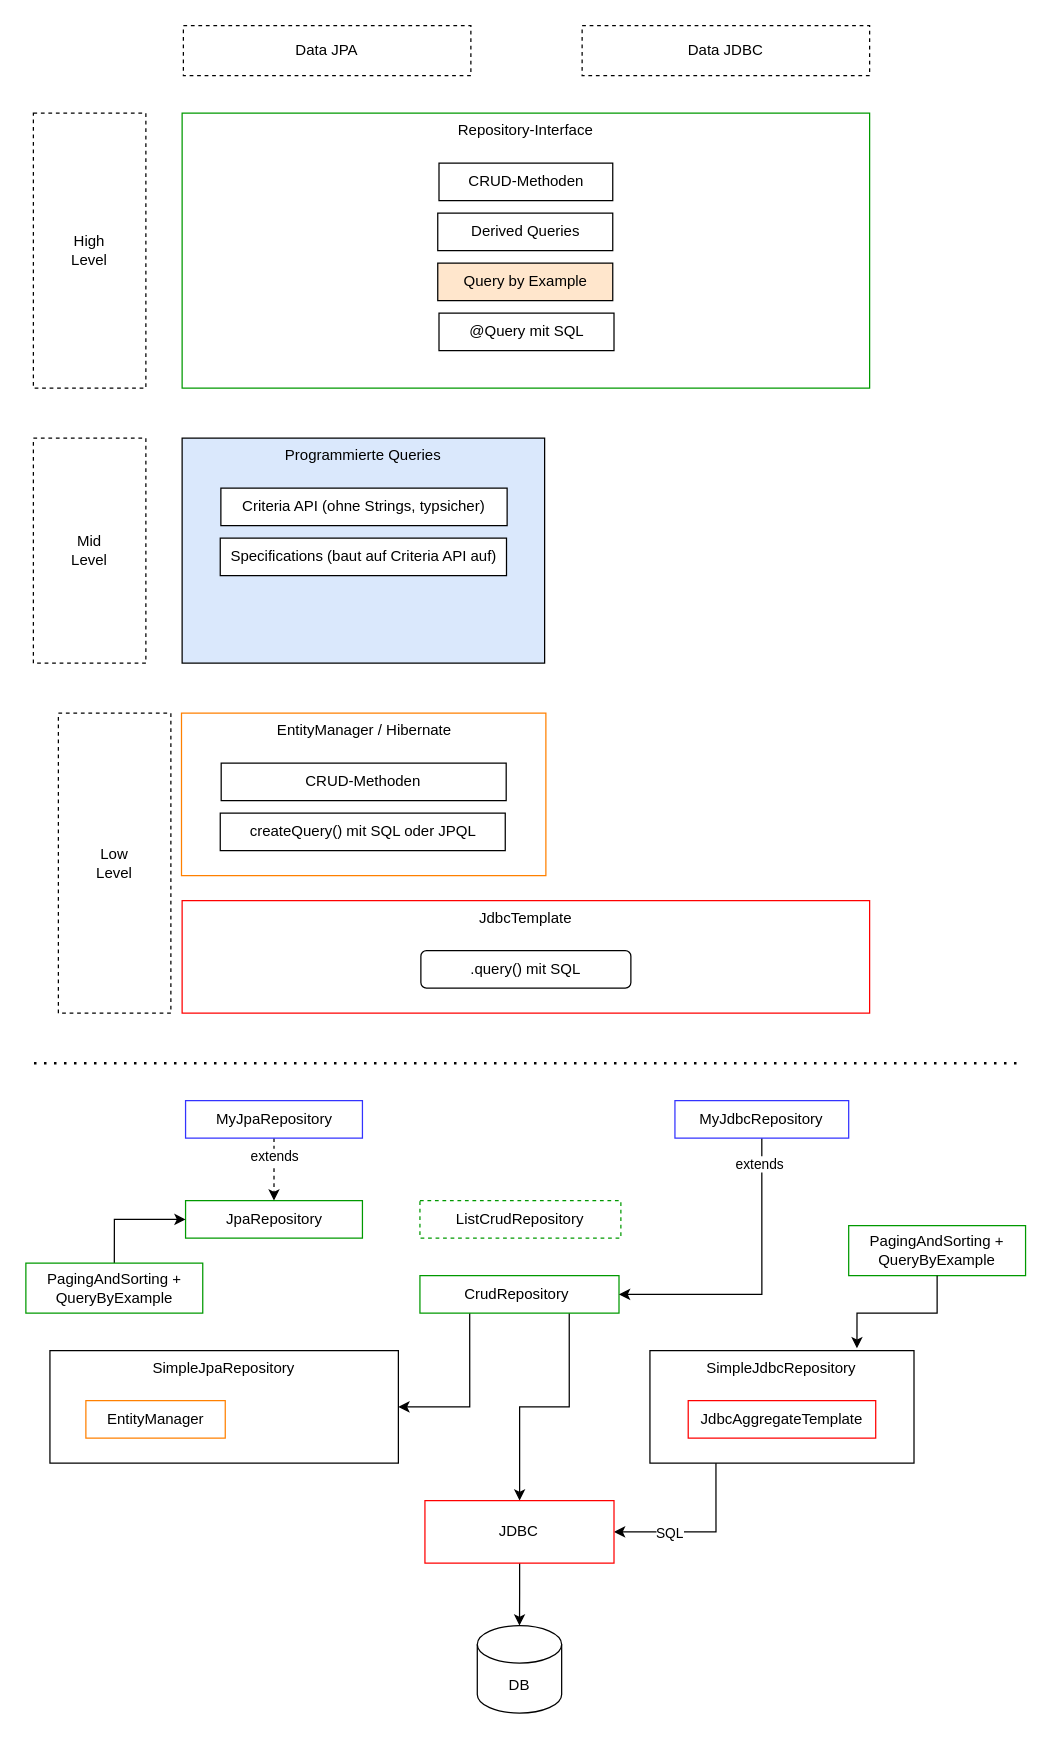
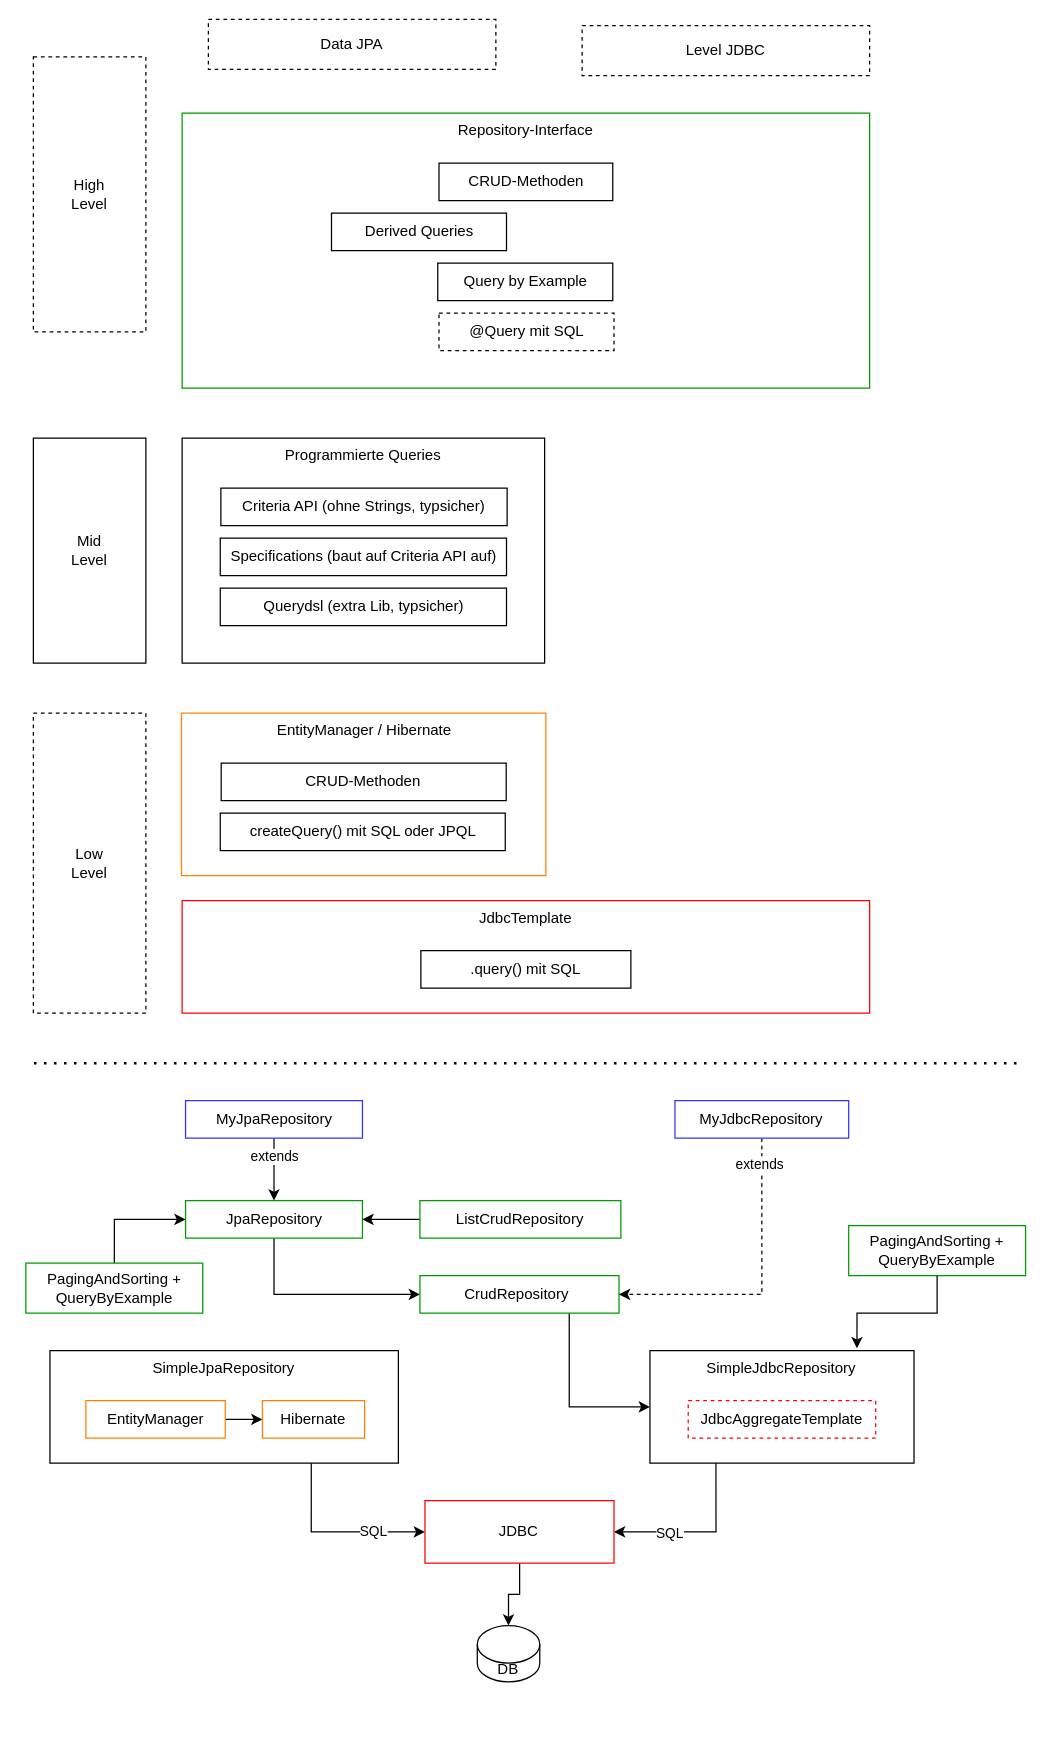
node "Data JPA": moved (327, 51) -> (352, 44)
node "Data JDBC": label "Data JDBC" -> "Level JDBC"
node "Derived Queries": moved (525, 232) -> (419, 232)
node "High Level": moved (89, 251) -> (89, 194)
node "Query by Example": fillcolor #ffe6cc -> #ffffff
node "@Query mit SQL": style solid -> dashed
node "Programmierte Queries": fillcolor #dae8fc -> #ffffff
node "Mid Level": style dashed -> solid
node "Querydsl (extra Lib, typsicher)": added
node "Low Level": moved (114, 863) -> (89, 863)
node ".query() mit SQL": shape rounded rectangle -> rectangle
edge "MyJpaRepository" -> "JpaRepository": style dashed -> solid
edge "ListCrudRepository" -> "JpaRepository": added
node "ListCrudRepository": style dashed -> solid
edge "JpaRepository" -> "CrudRepository": added
edge "MyJdbcRepository" -> "CrudRepository": style solid -> dashed
edge "CrudRepository" -> "SimpleJpaRepository": removed
edge "EntityManager" -> "Hibernate": added
node "Hibernate": added
node "JdbcAggregateTemplate": style solid -> dashed
edge "CrudRepository" -> "JDBC": now "CrudRepository" -> "SimpleJdbcRepository"
edge "SimpleJpaRepository" -> "JDBC": added, label "SQL"
node "DB": size 84x88 -> 63x56
